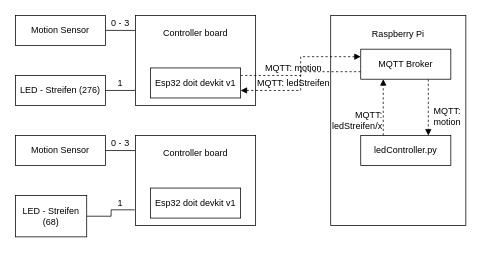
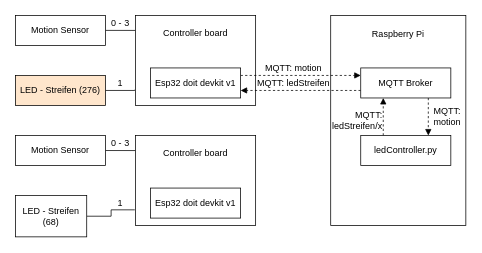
node "MQTT Broker": moved (405, 64) -> (405, 83)
node "LED - Streifen (276)": fillcolor #ffffff -> #ffe6cc
